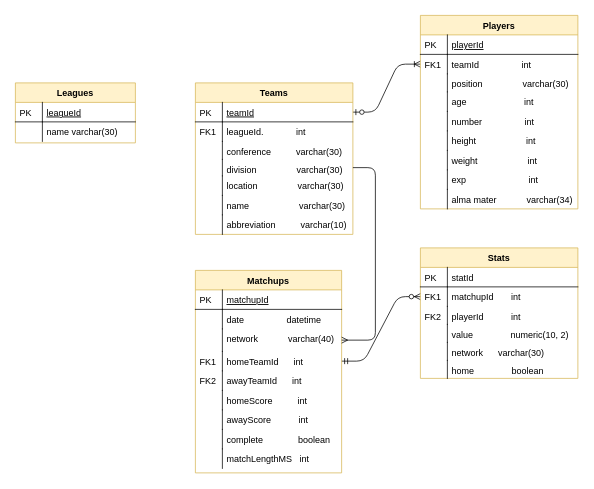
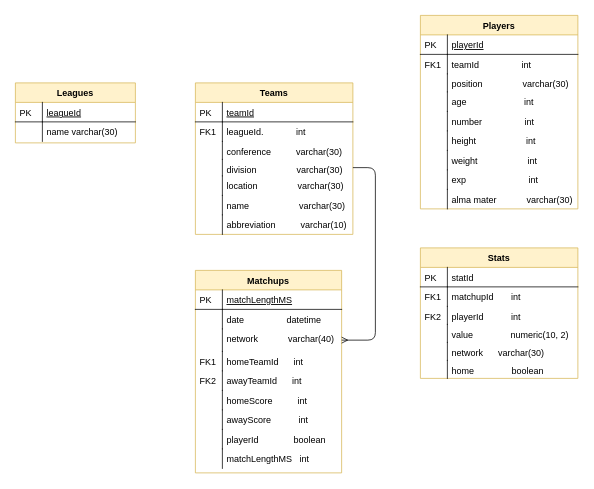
edge "teamId int" -- "teamId": removed
node "alma mater varchar(34)": label "alma mater varchar(34)" -> "alma mater varchar(30)"
node "matchupId": label "matchupId" -> "matchLengthMS"
edge "matchupId int" -- "homeTeamId int": removed
node "complete boolean": label "complete boolean" -> "playerId boolean"
